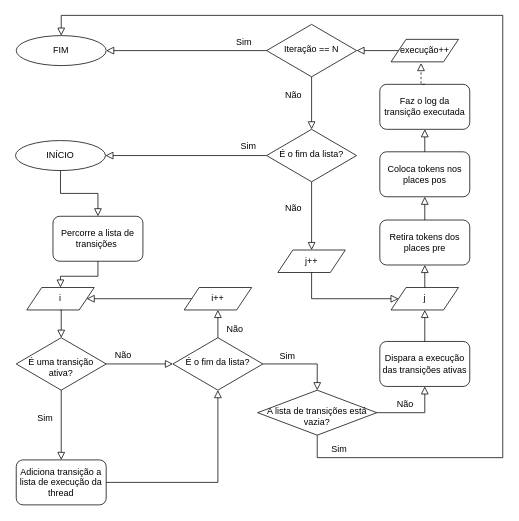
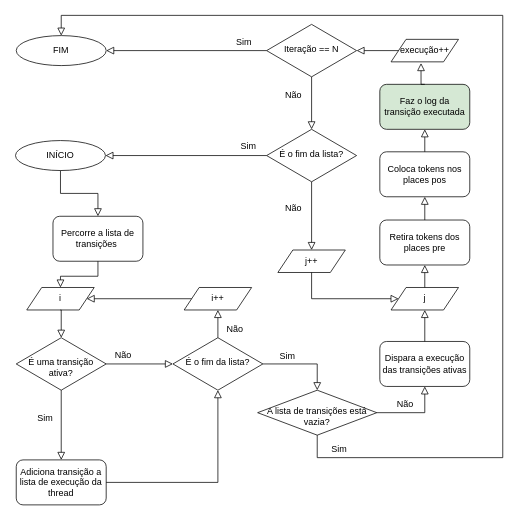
edge "Faz o log da transição executada" -> "execução++": style dashed -> solid
node "Faz o log da transição executada": fillcolor #ffffff -> #d5e8d4
